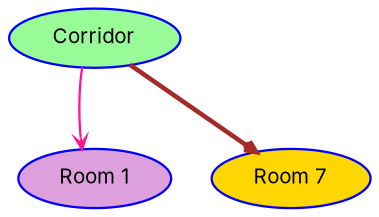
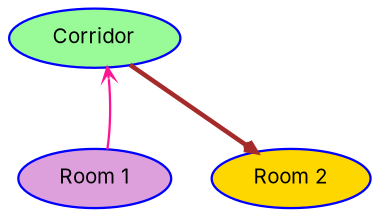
edge "Corridor" -> "Room 1": reversed
node "Room 7": label "Room 7" -> "Room 2"
